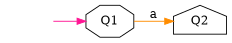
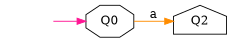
node "Q1": label "Q1" -> "Q0"
